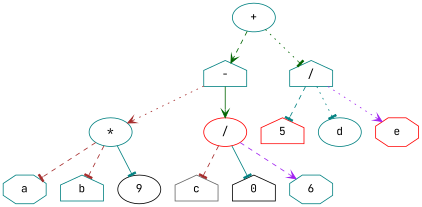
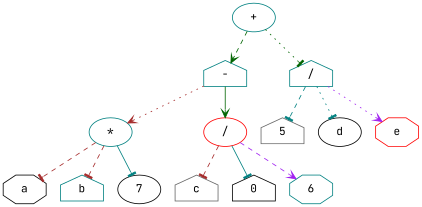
node "5": color red -> gray40
node "d": color teal -> black
node "a": color teal -> black
node "9": label "9" -> "7"
